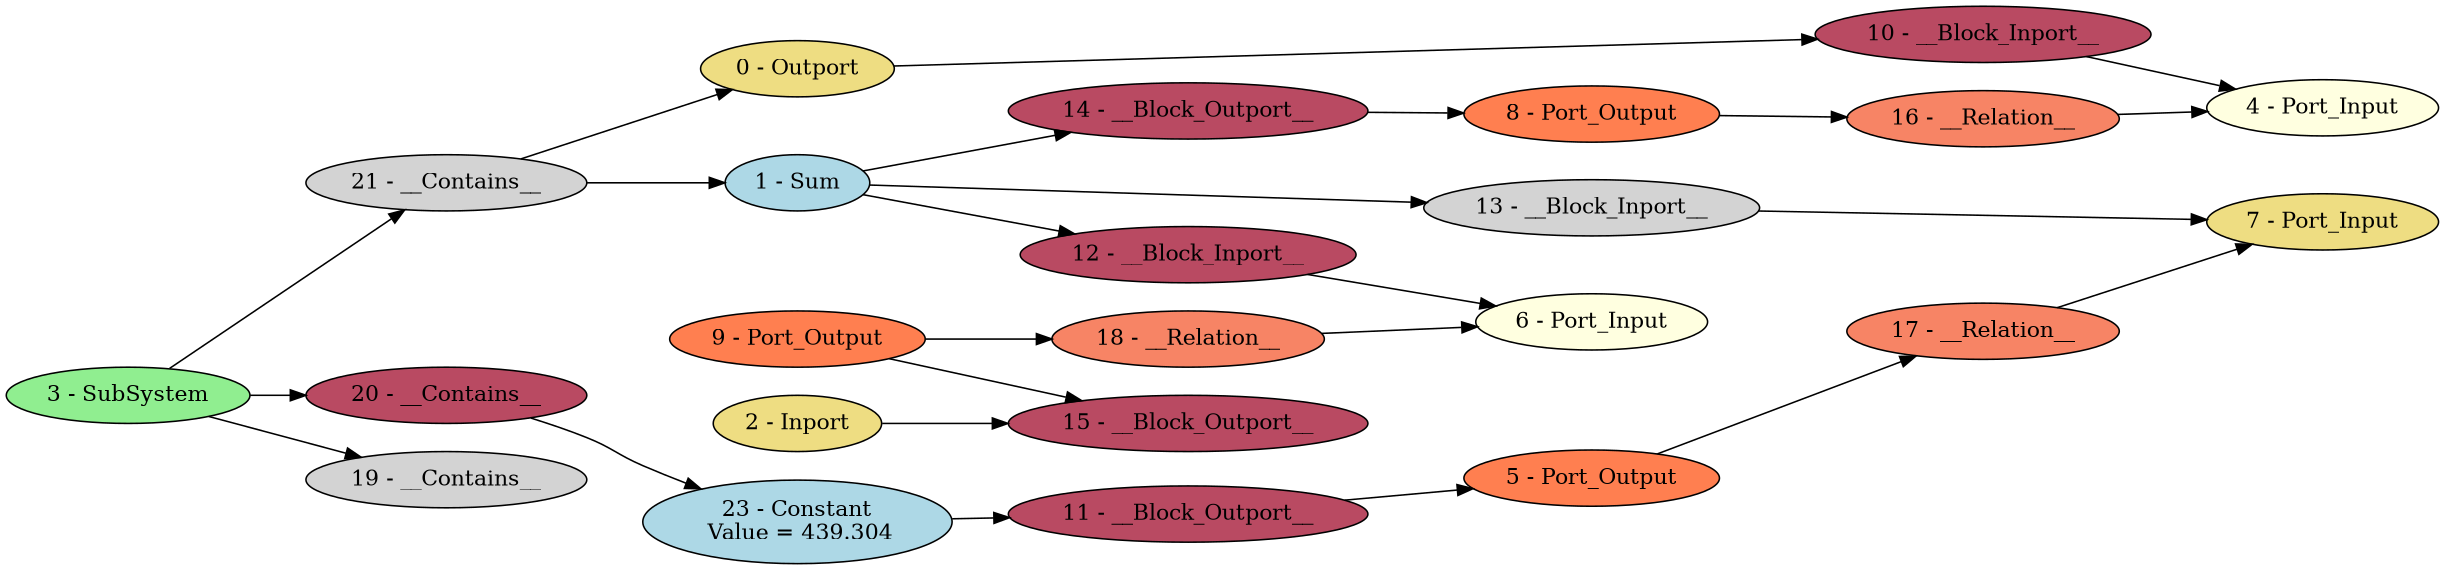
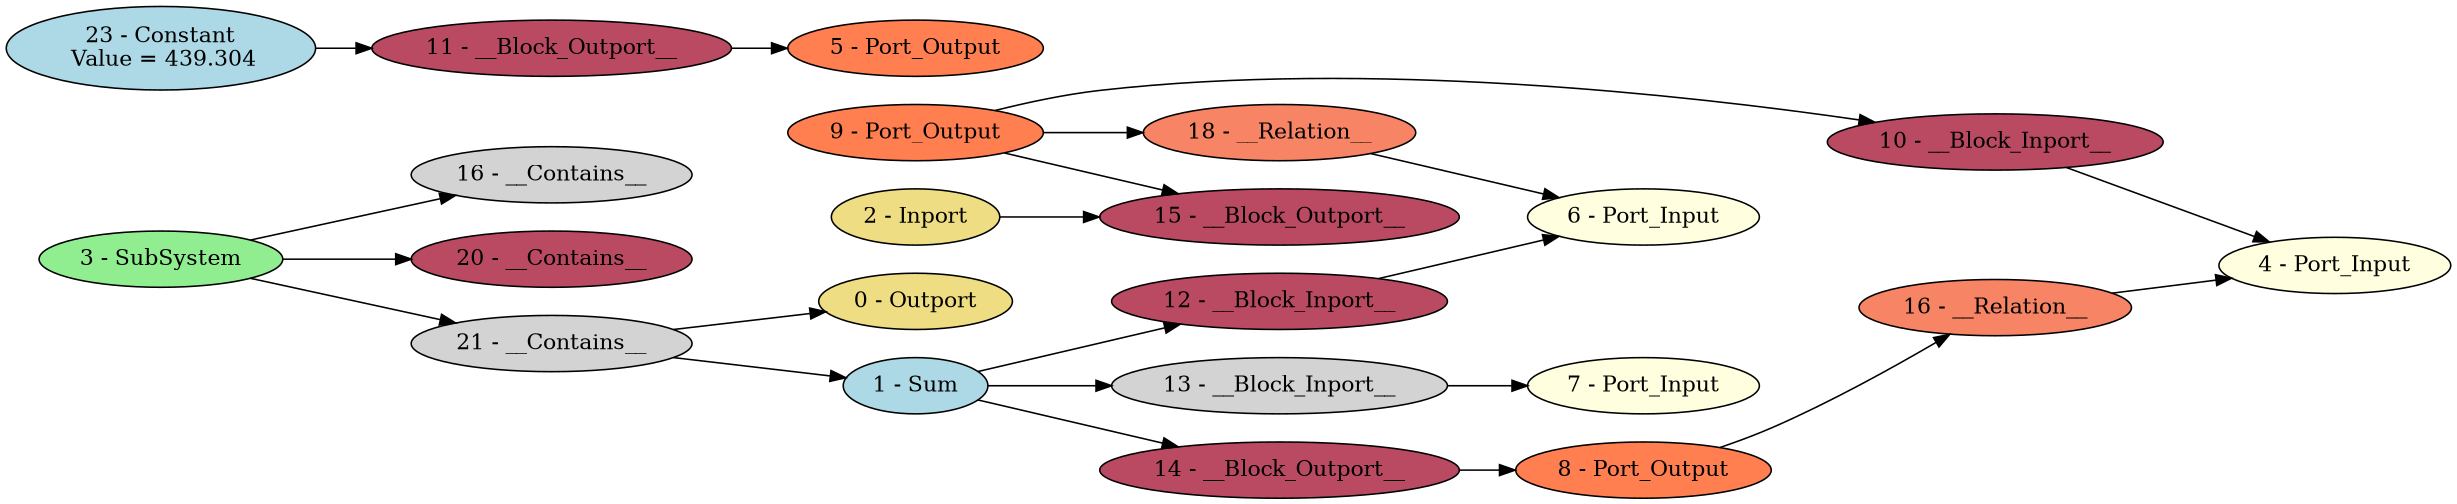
edge "0 - Outport" -> "10 - __Block_Inport__": now "9 - Port_Output" -> "10 - __Block_Inport__"
node "7 - Port_Input": fillcolor lightgoldenrod -> lightyellow
node "17 - __Relation__": removed
edge "20 - __Contains__" -> "23 - Constant Value = 439.304": removed
node "19 - __Contains__": label "19 - __Contains__" -> "16 - __Contains__"
